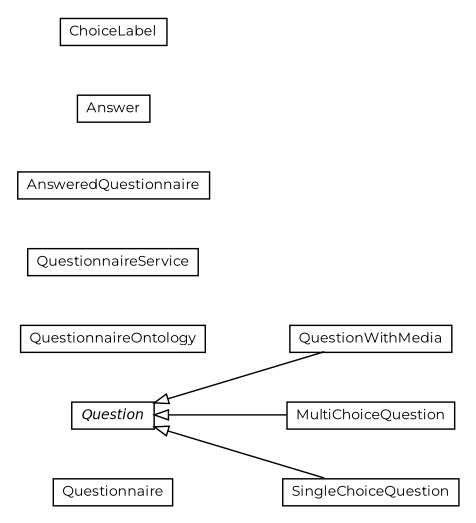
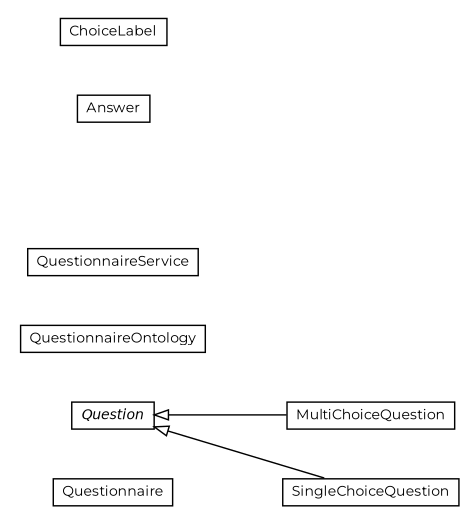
node "AnsweredQuestionnaire": removed
node "QuestionWithMedia": removed
